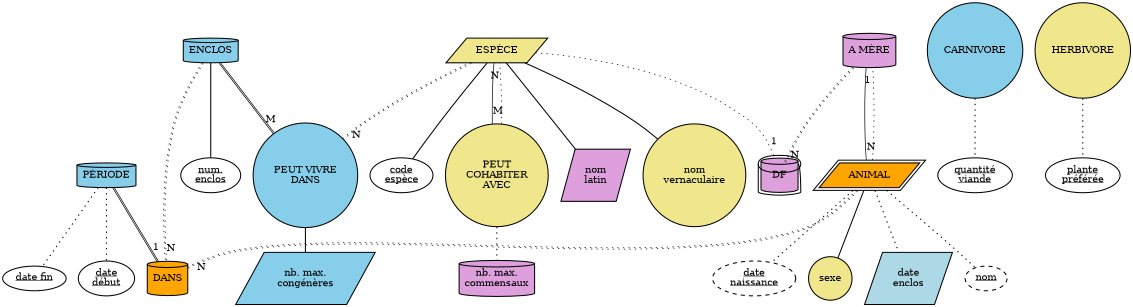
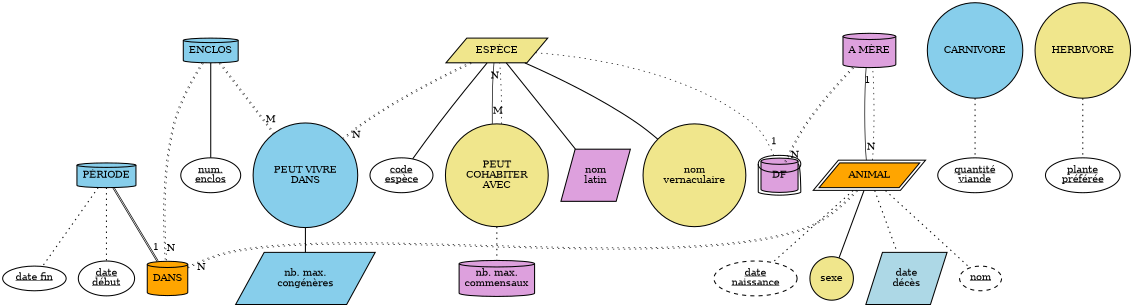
edge "ENCLOS" -- "PEUT VIVRE DANS": style solid -> dotted
node "date enclos": label "date enclos" -> "date décès"
